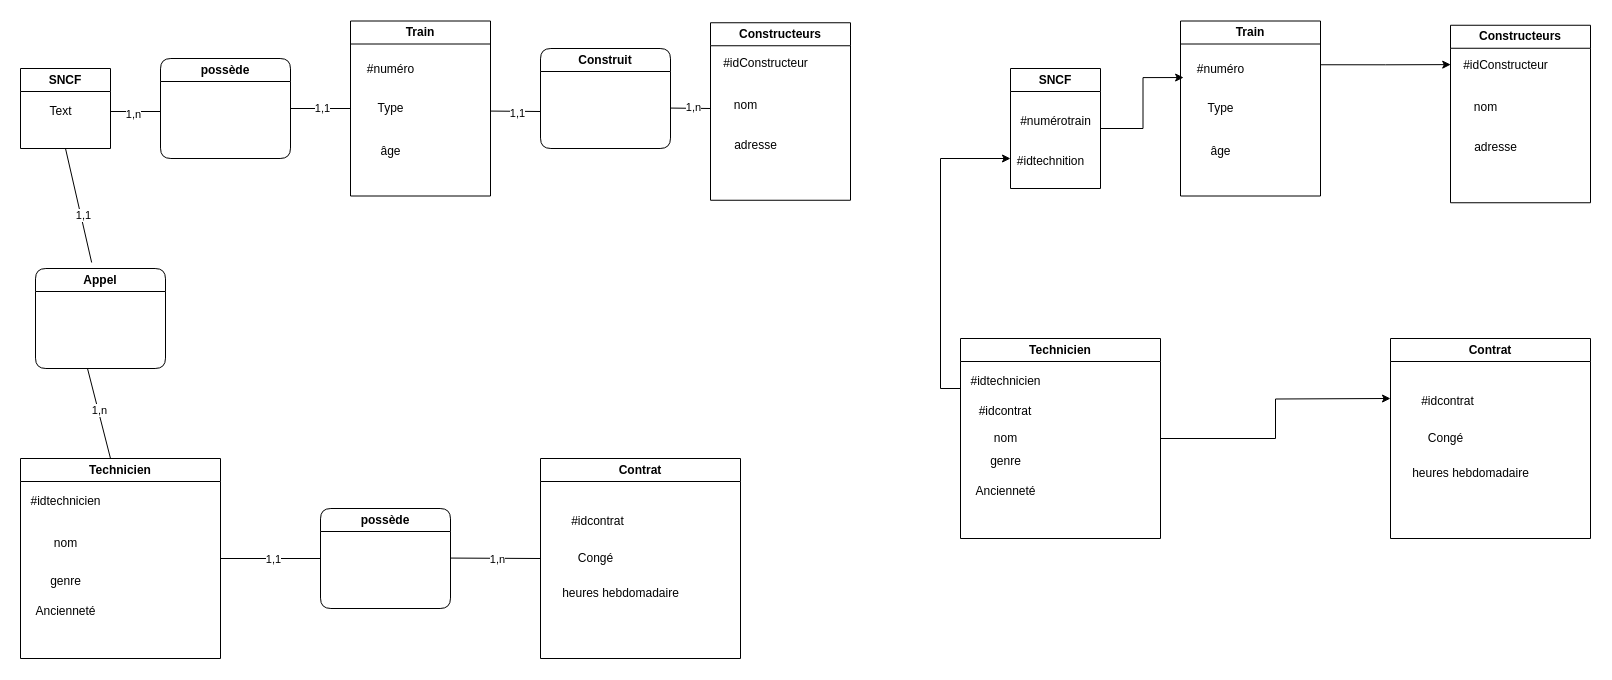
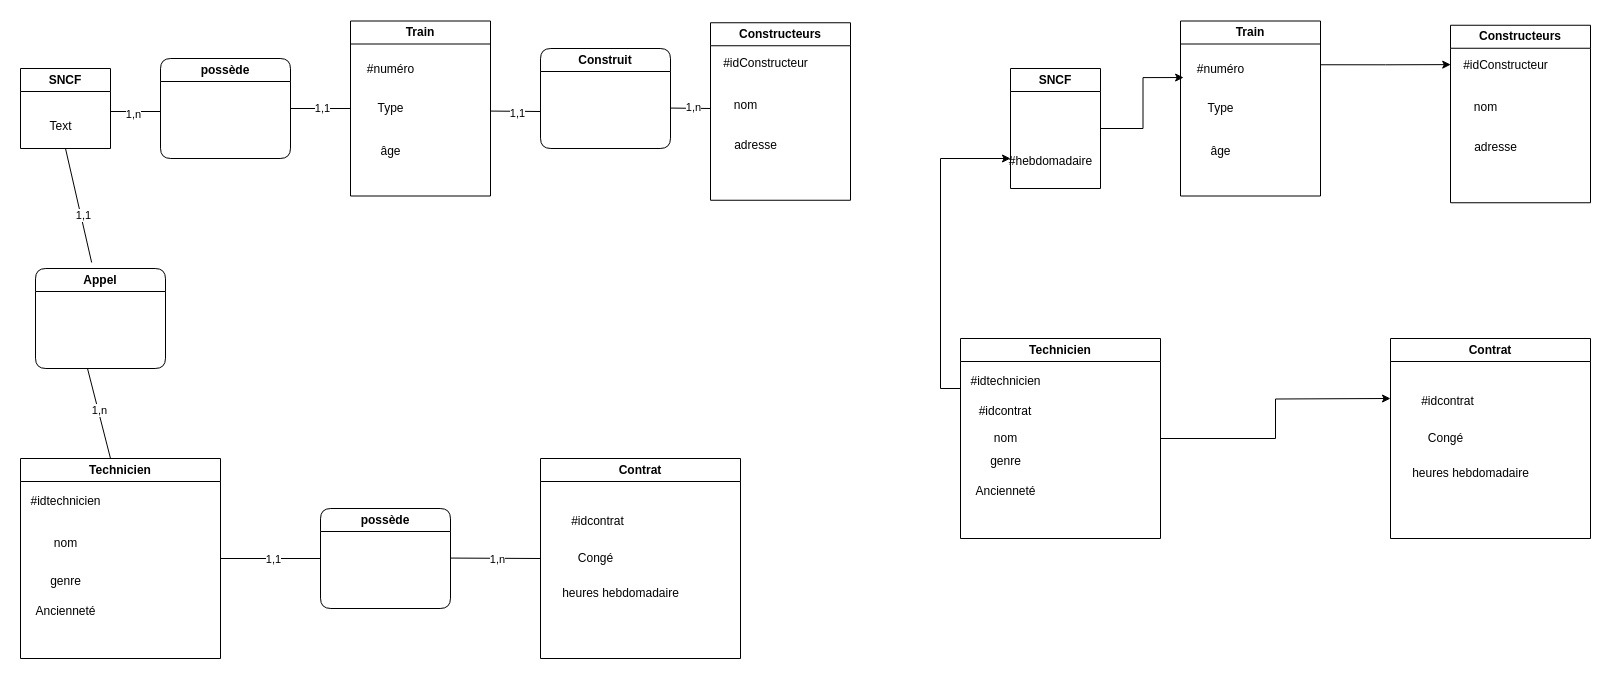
node "Text": moved (61, 112) -> (61, 127)
node "#numérotrain": removed
node "#idtechnition": label "#idtechnition" -> "#hebdomadaire"
